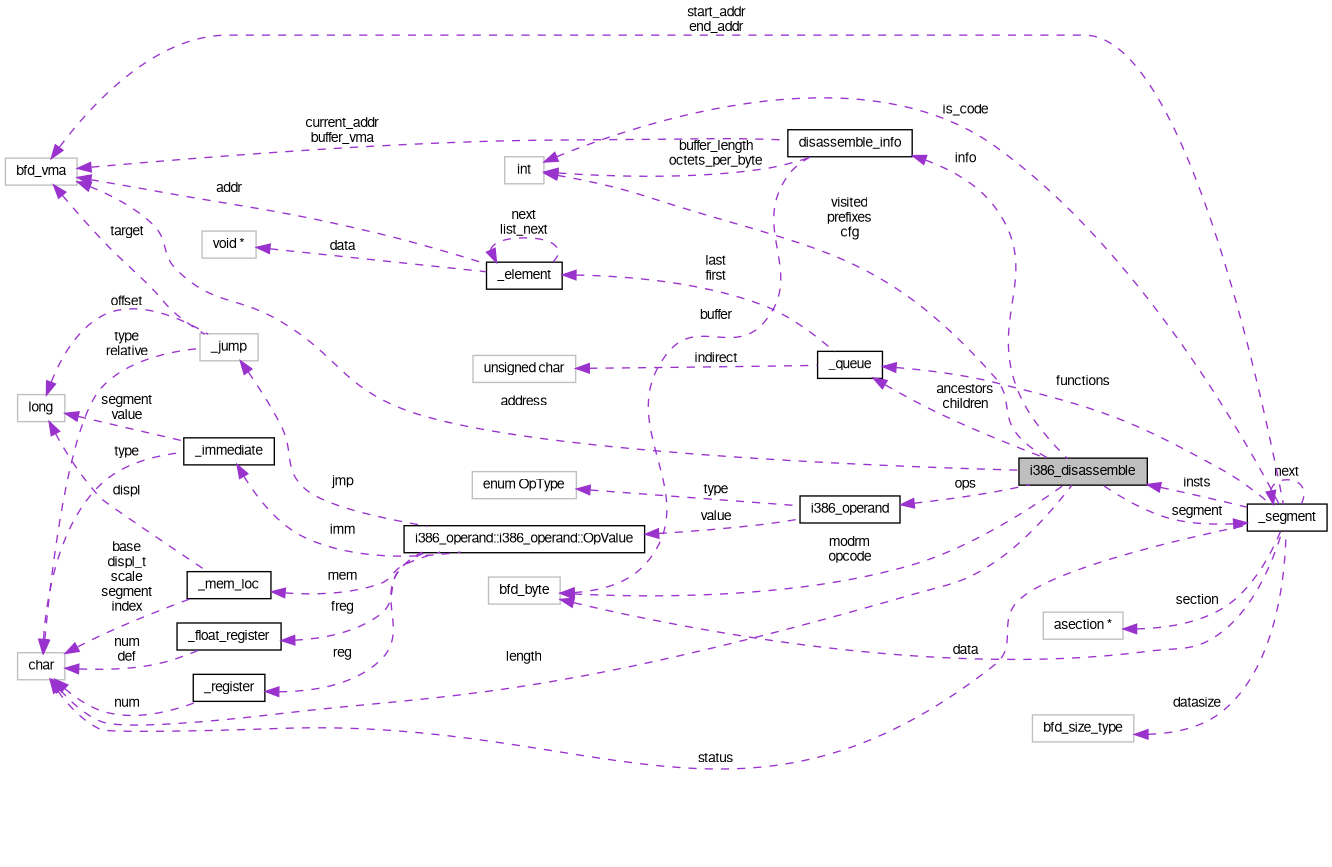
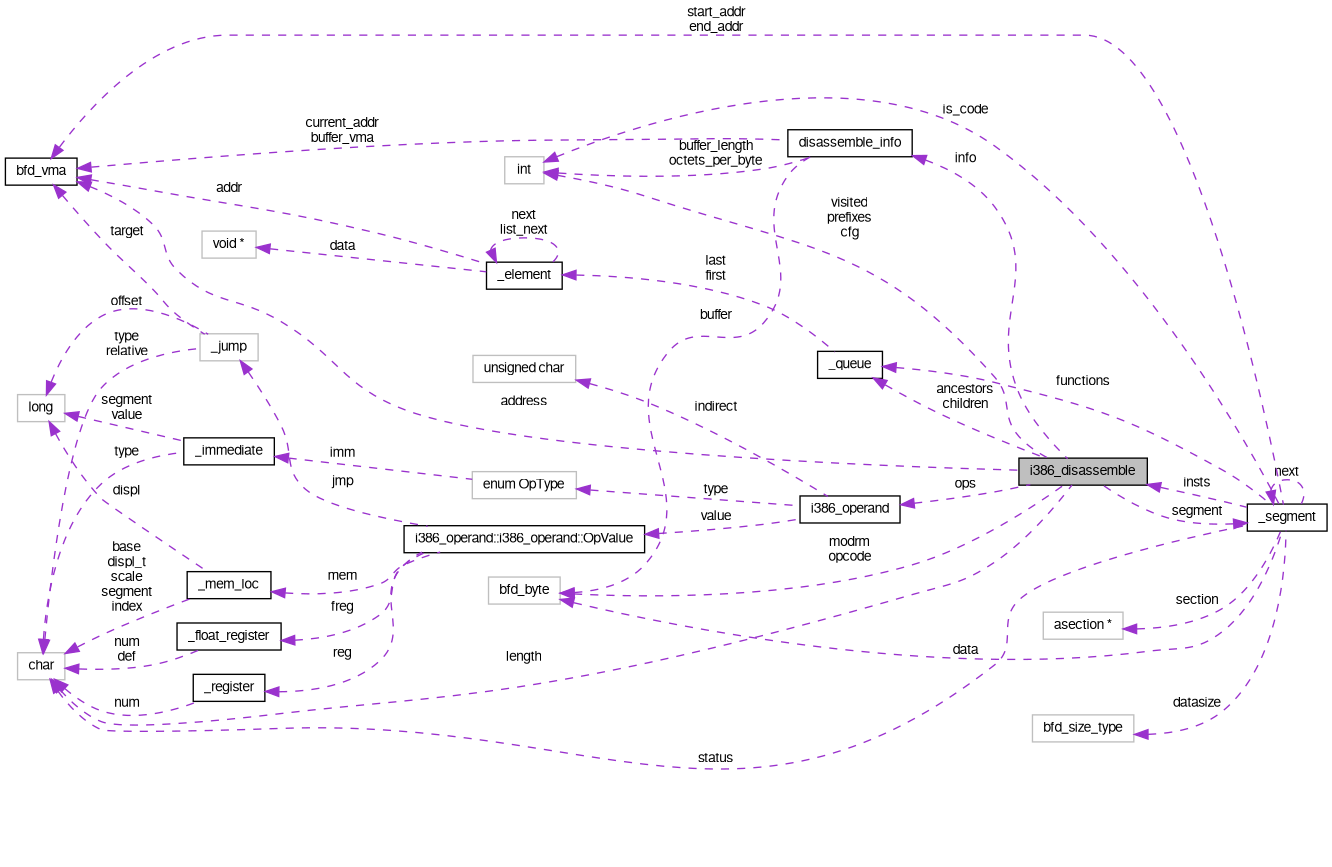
node "bfd_vma": color grey75 -> black
edge "_queue" -> "unsigned char": now "i386_operand" -> "unsigned char"
edge "i386_operand::i386_operand::OpValue" -> "_immediate": now "enum OpType" -> "_immediate"
